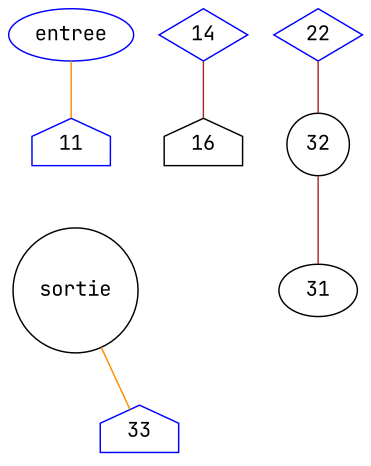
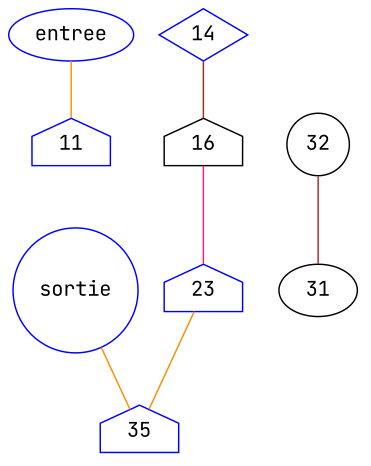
node "22": removed
node "sortie": color black -> blue
node "23": added
node "33": label "33" -> "35"
